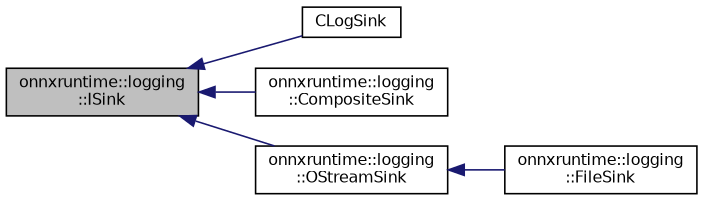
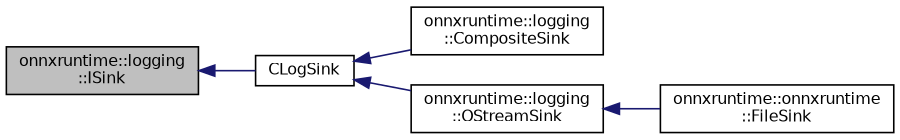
edge "onnxruntime::logging ::CompositeSink" -> "onnxruntime::logging ::ISink": now "onnxruntime::logging ::CompositeSink" -> "CLogSink"
edge "onnxruntime::logging ::OStreamSink" -> "onnxruntime::logging ::ISink": now "onnxruntime::logging ::OStreamSink" -> "CLogSink"
node "onnxruntime::logging ::FileSink": label "onnxruntime::logging ::FileSink" -> "onnxruntime::onnxruntime ::FileSink"
